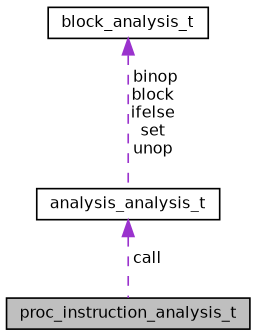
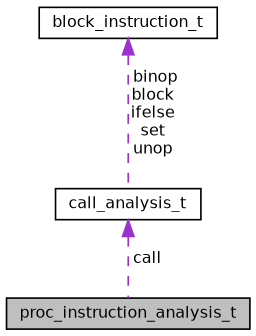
node "block_analysis_t": label "block_analysis_t" -> "block_instruction_t"
node "analysis_analysis_t": label "analysis_analysis_t" -> "call_analysis_t"
